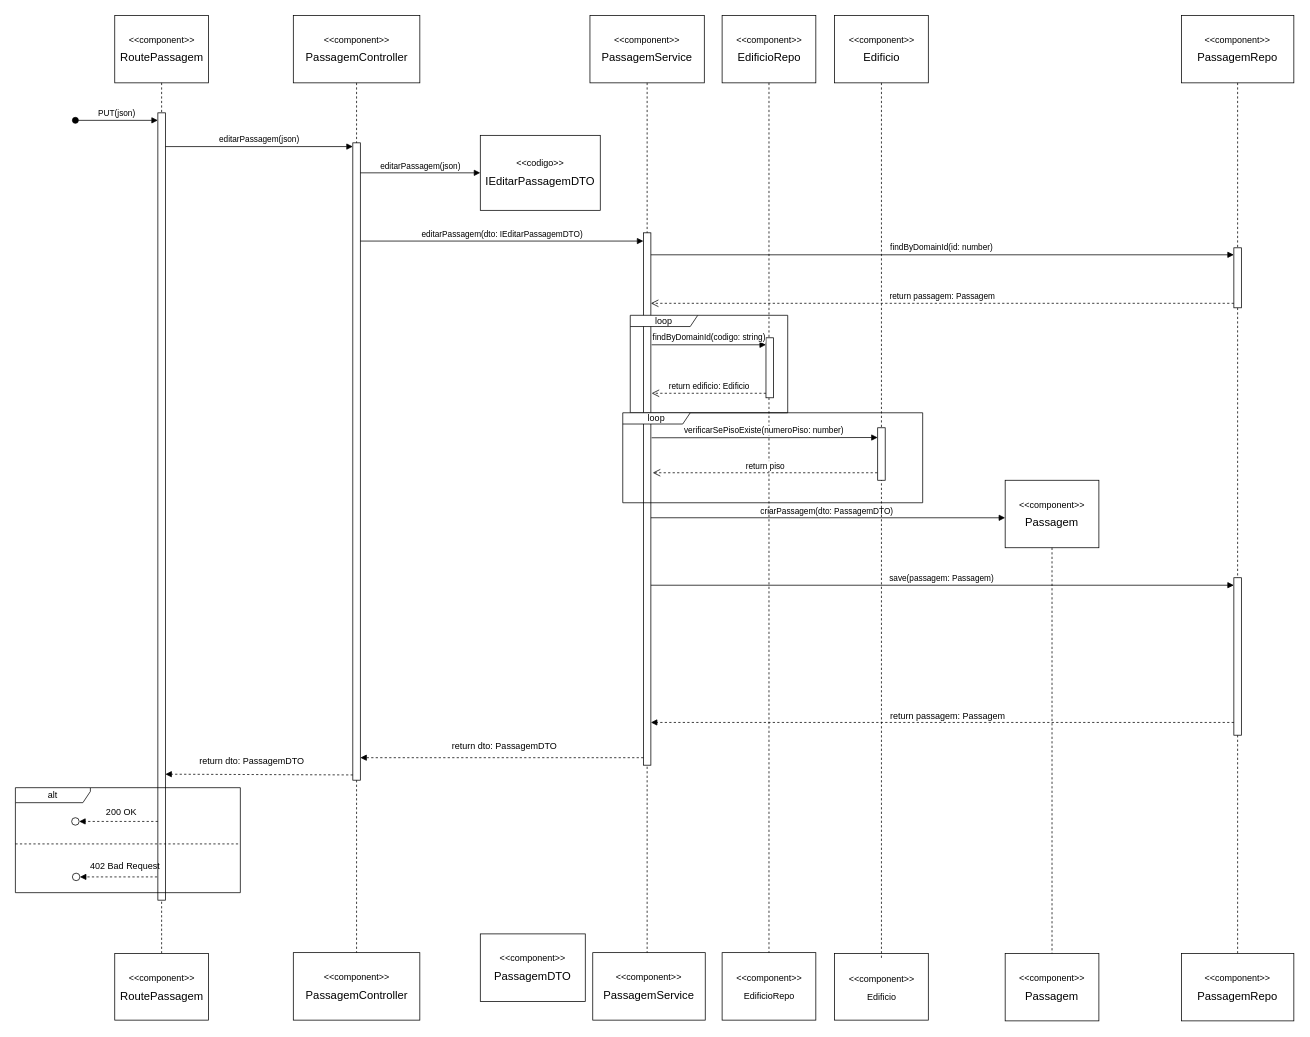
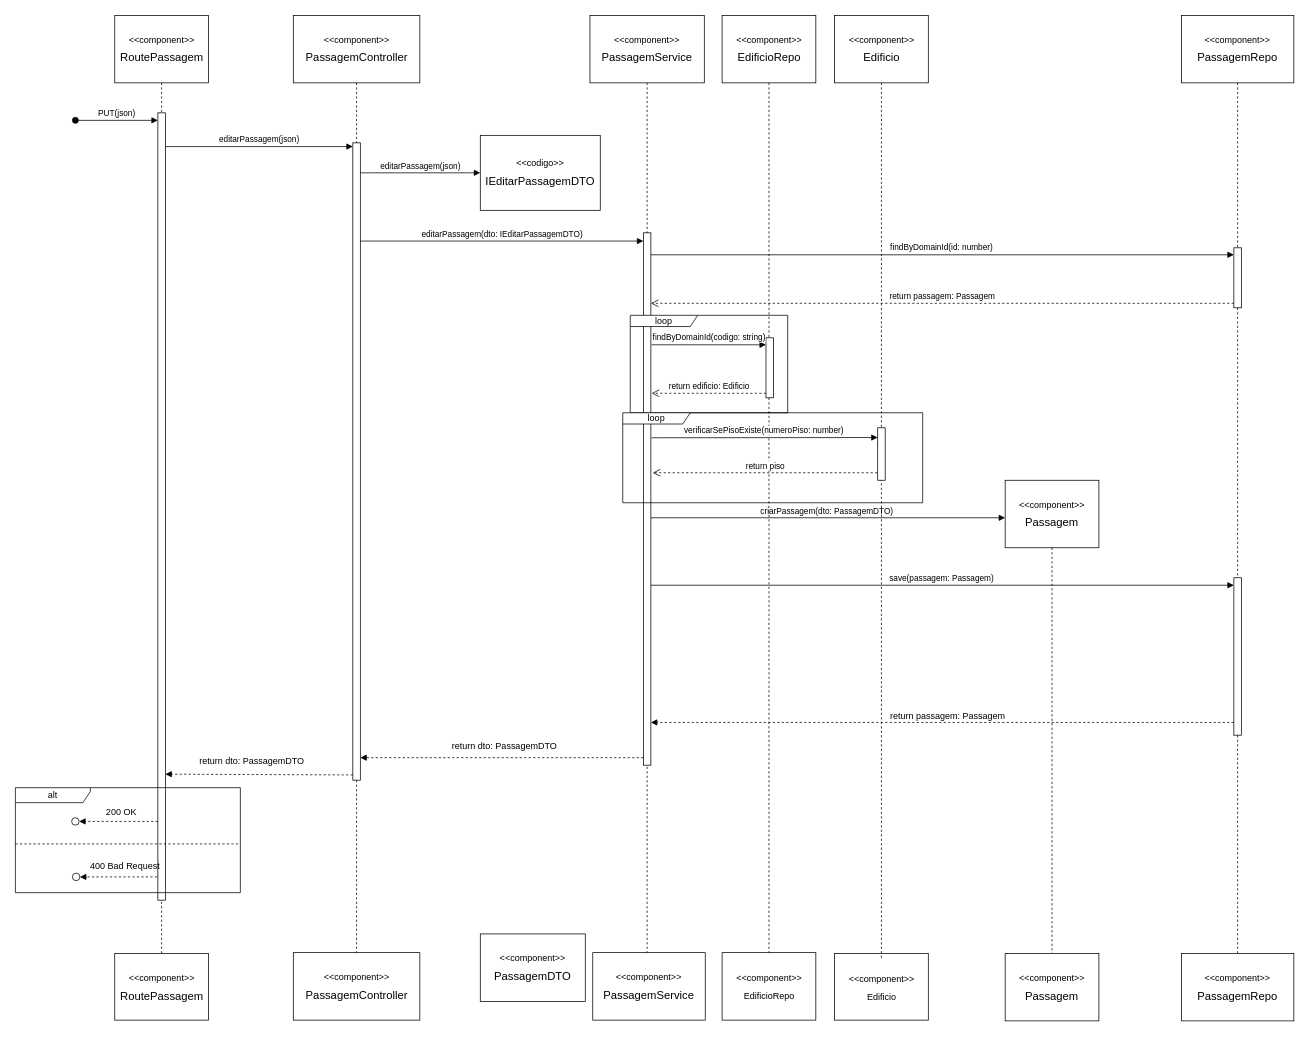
node "402 Bad Request": label "402 Bad Request" -> "400 Bad Request"
